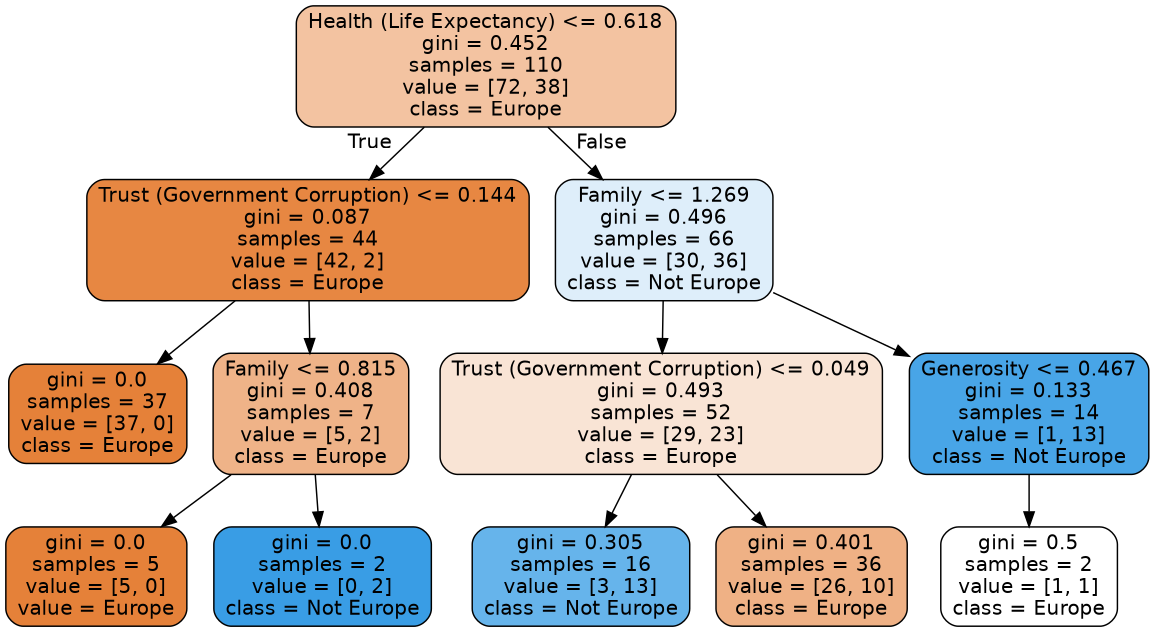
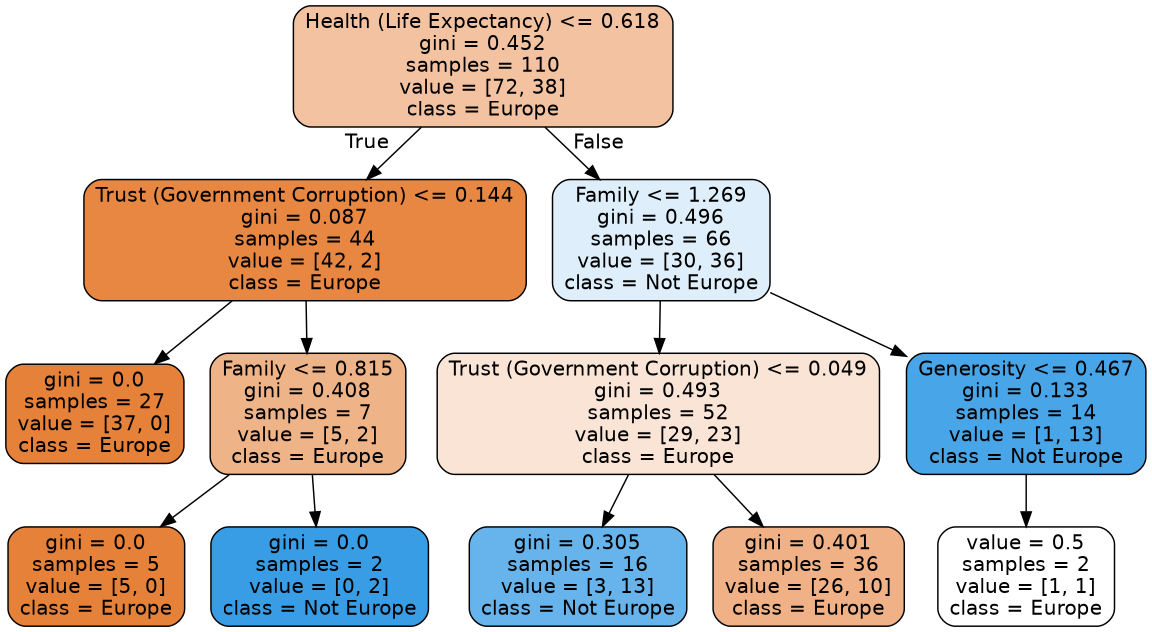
node "gini = 0.0 samples = 37 value = [37, 0] class = Europe": label "gini = 0.0 samples = 37 value = [37, 0] class = Europe" -> "gini = 0.0 samples = 27 value = [37, 0] class = Europe"
node "gini = 0.0 samples = 5 value = [5, 0] value = Europe": label "gini = 0.0 samples = 5 value = [5, 0] value = Europe" -> "gini = 0.0 samples = 5 value = [5, 0] class = Europe"
node "gini = 0.5 samples = 2 value = [1, 1] class = Europe": label "gini = 0.5 samples = 2 value = [1, 1] class = Europe" -> "value = 0.5 samples = 2 value = [1, 1] class = Europe"
